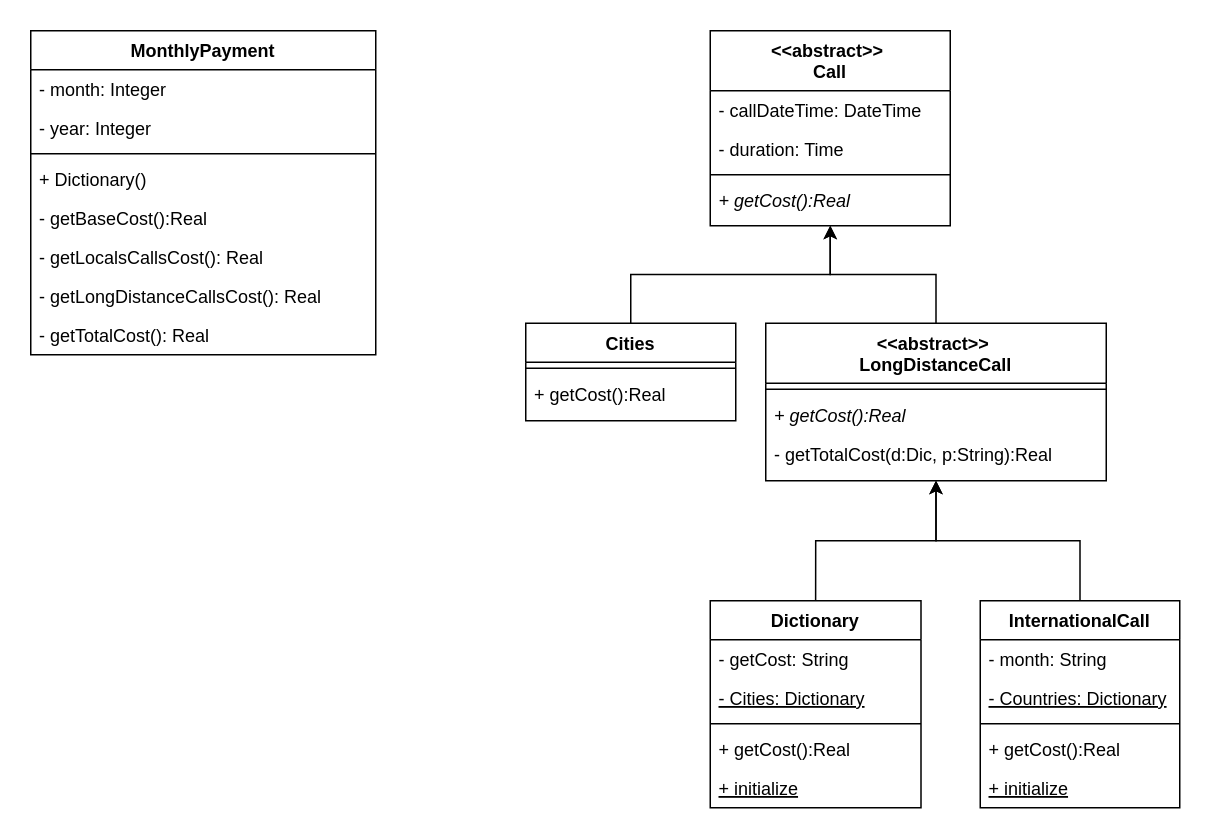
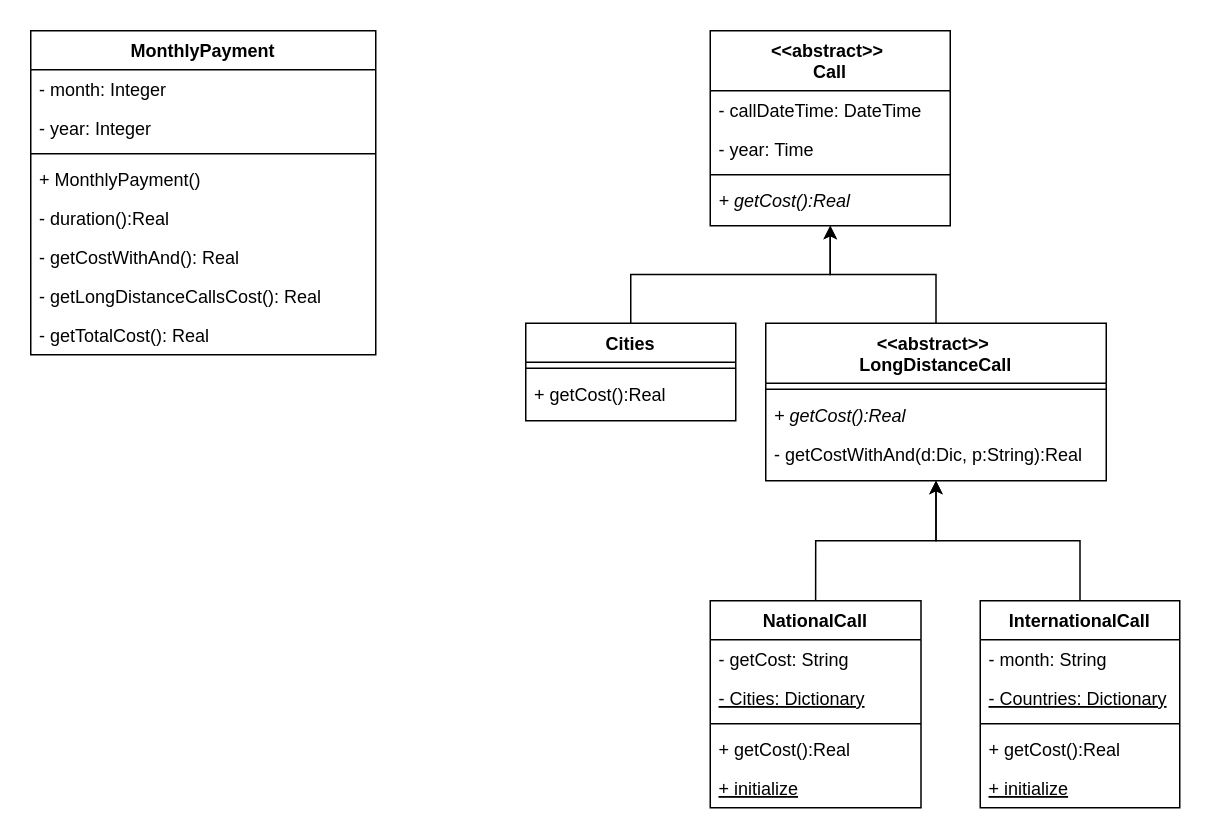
node "- duration: Time": label "- duration: Time" -> "- year: Time"
node "+ Dictionary()": label "+ Dictionary()" -> "+ MonthlyPayment()"
node "- getBaseCost():Real": label "- getBaseCost():Real" -> "- duration():Real"
node "- getLocalsCallsCost(): Real": label "- getLocalsCallsCost(): Real" -> "- getCostWithAnd(): Real"
node "- getTotalCost(d:Dic, p:String):Real": label "- getTotalCost(d:Dic, p:String):Real" -> "- getCostWithAnd(d:Dic, p:String):Real"
node "Dictionary": label "Dictionary" -> "NationalCall"
